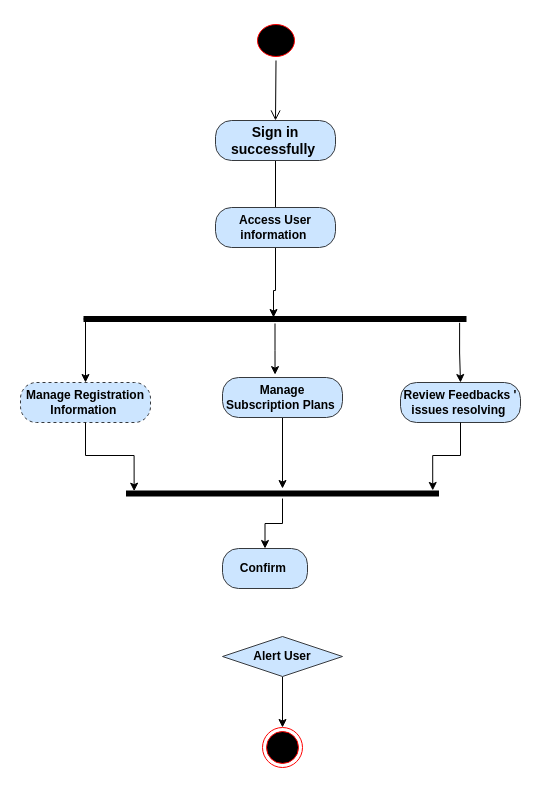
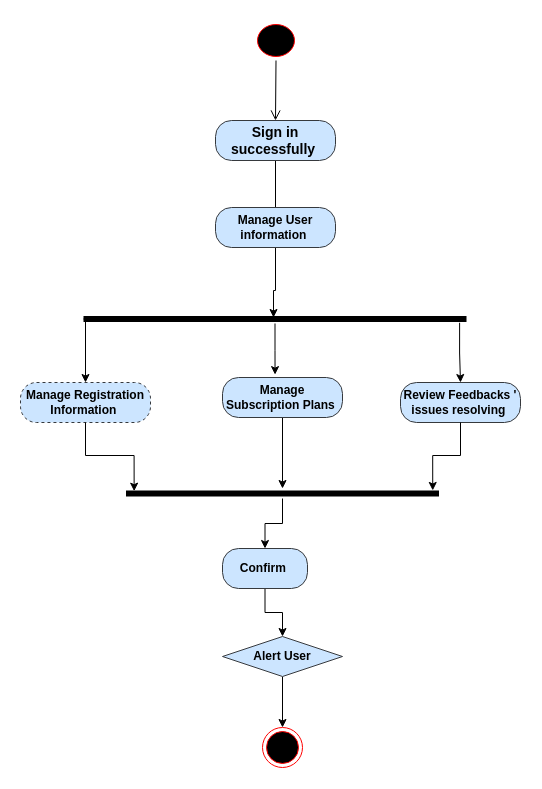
node "Access User information": label "Access User information" -> "Manage User information"
edge "Confirm" -> "Alert User": added
